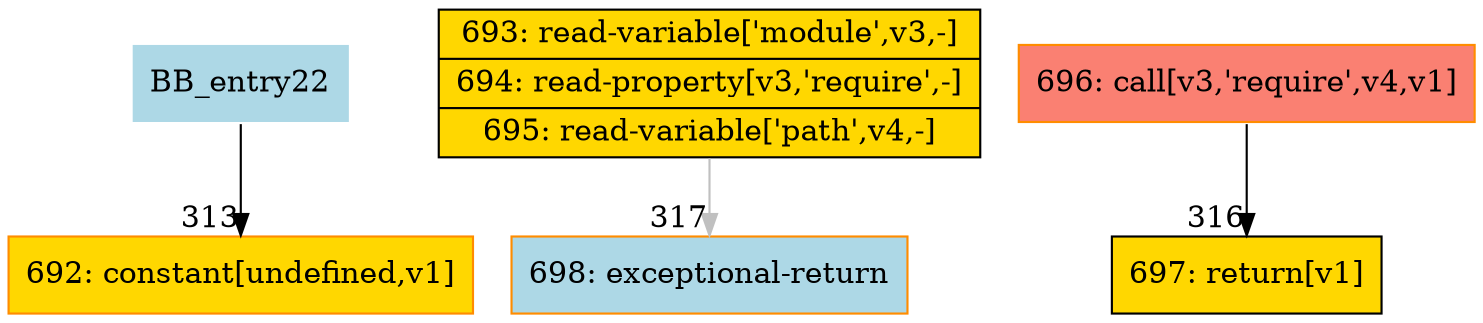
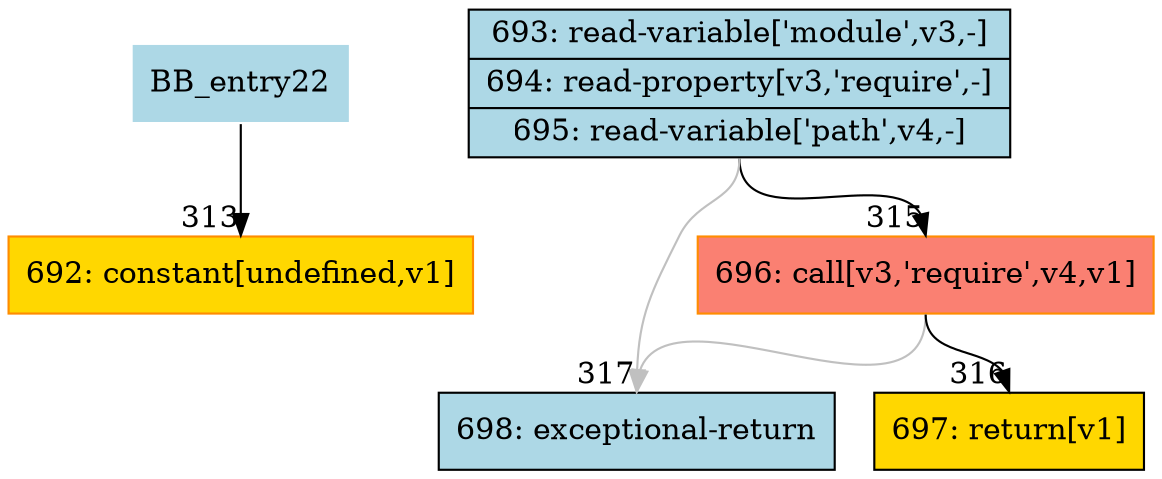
node "693: read-variable['module',v3,-]": fillcolor gold -> lightblue
edge "693: read-variable['module',v3,-]" -> "696: call[v3,'require',v4,v1]": added
node "698: exceptional-return": color darkorange -> black
edge "696: call[v3,'require',v4,v1]" -> "698: exceptional-return": added
